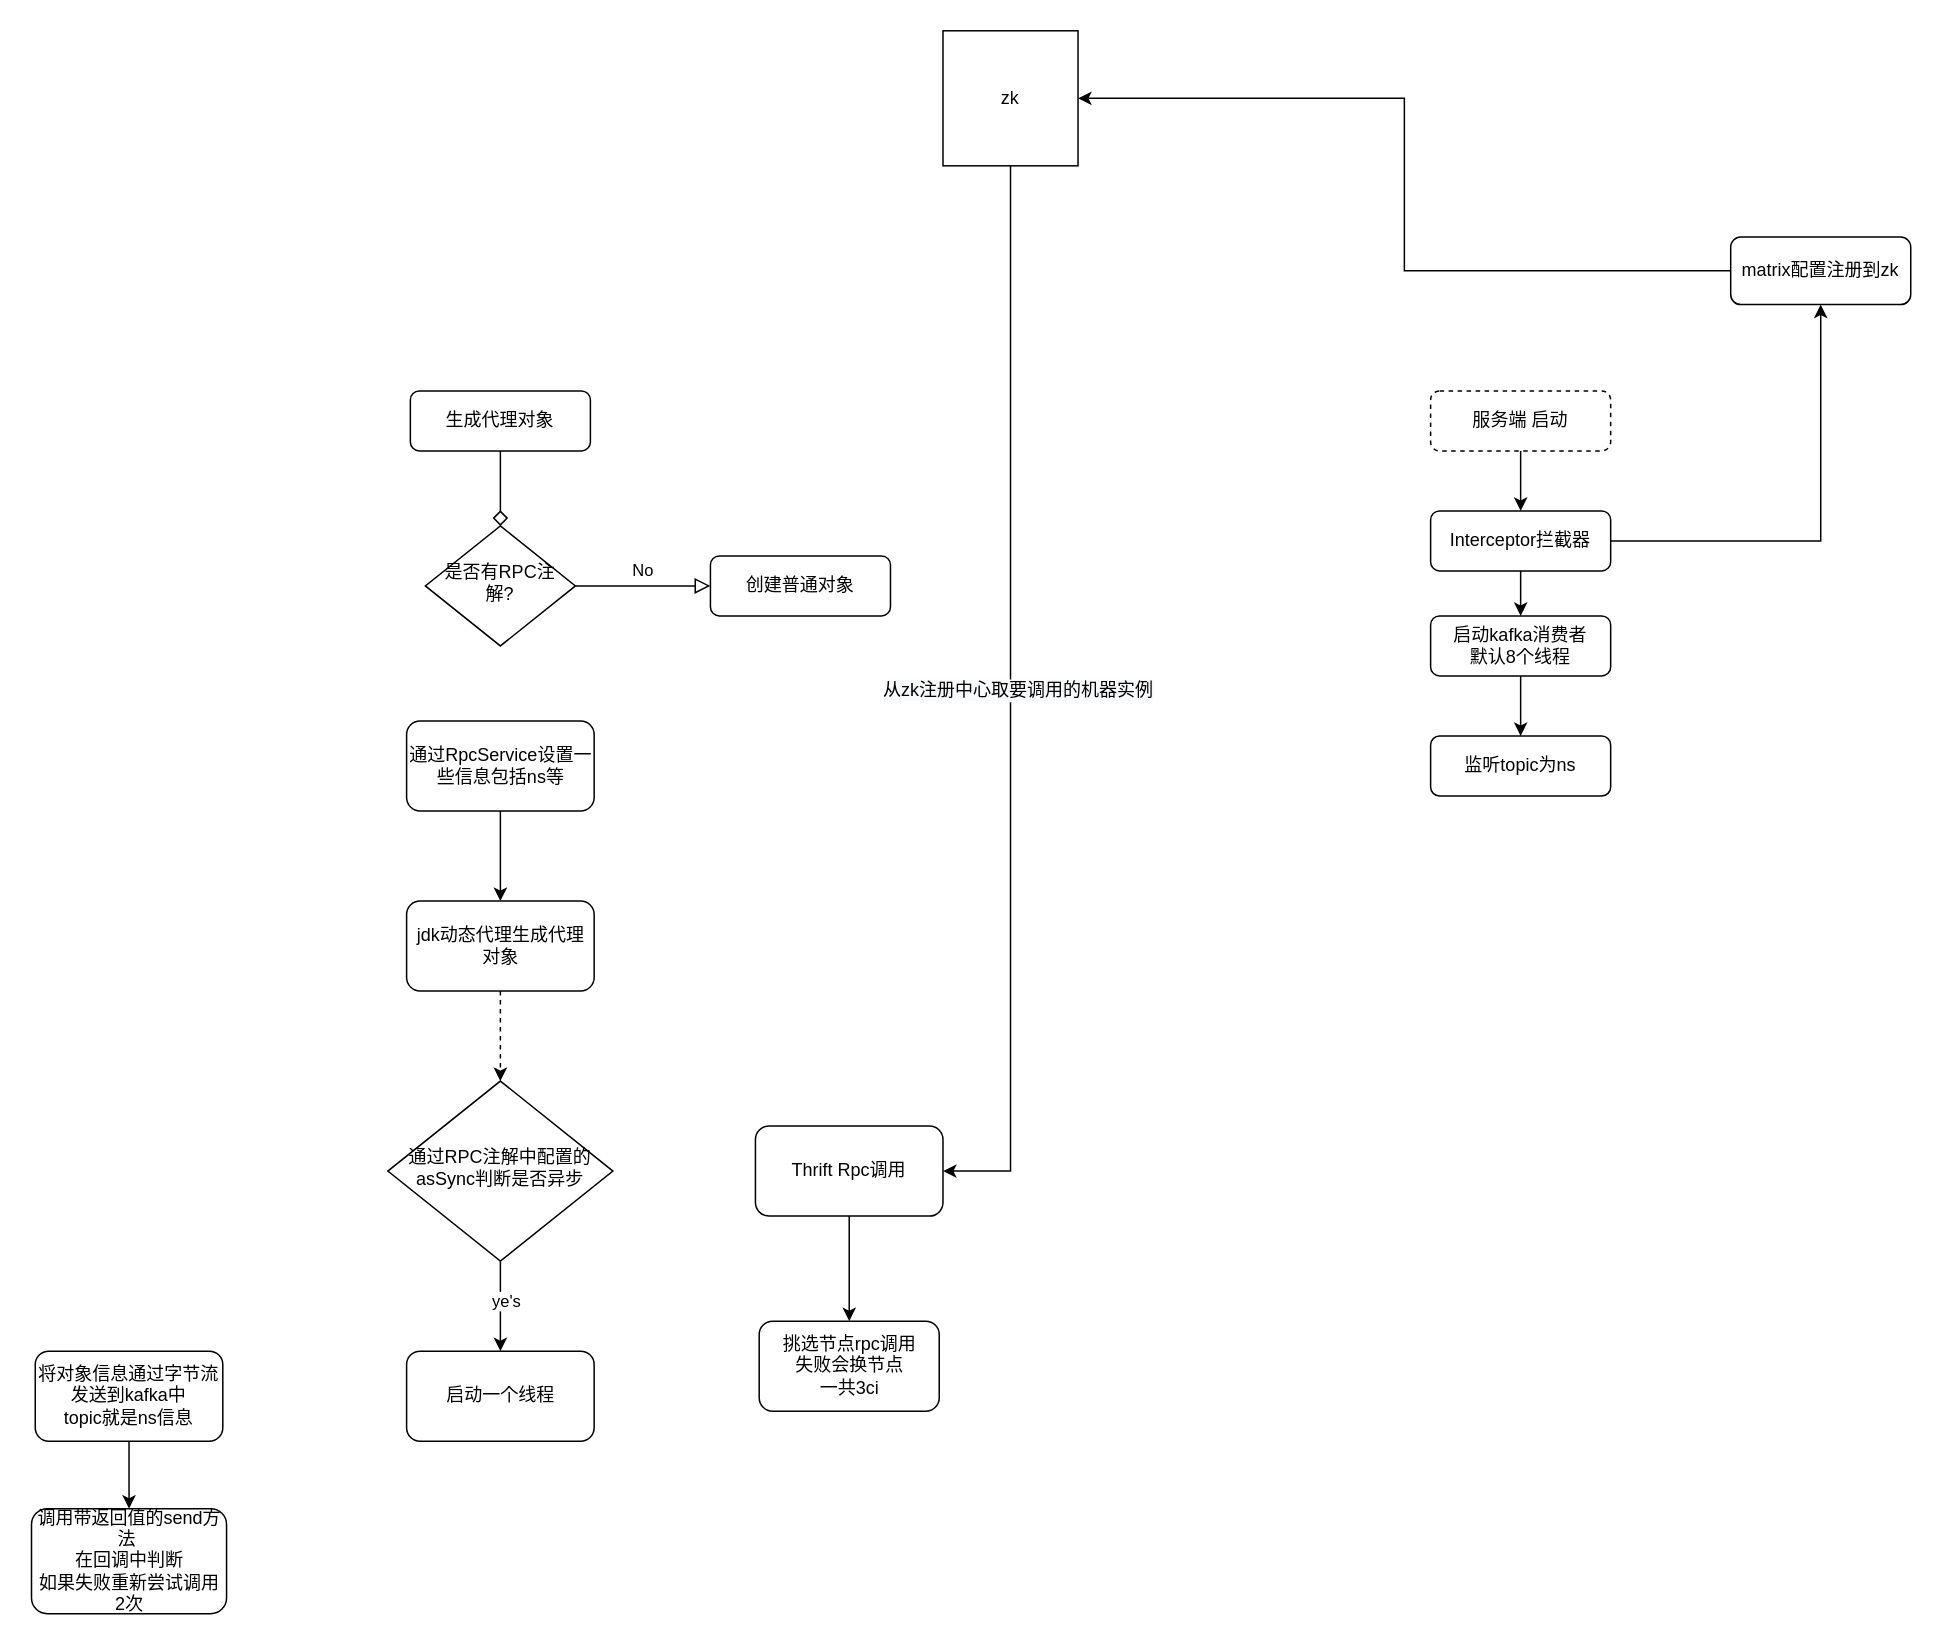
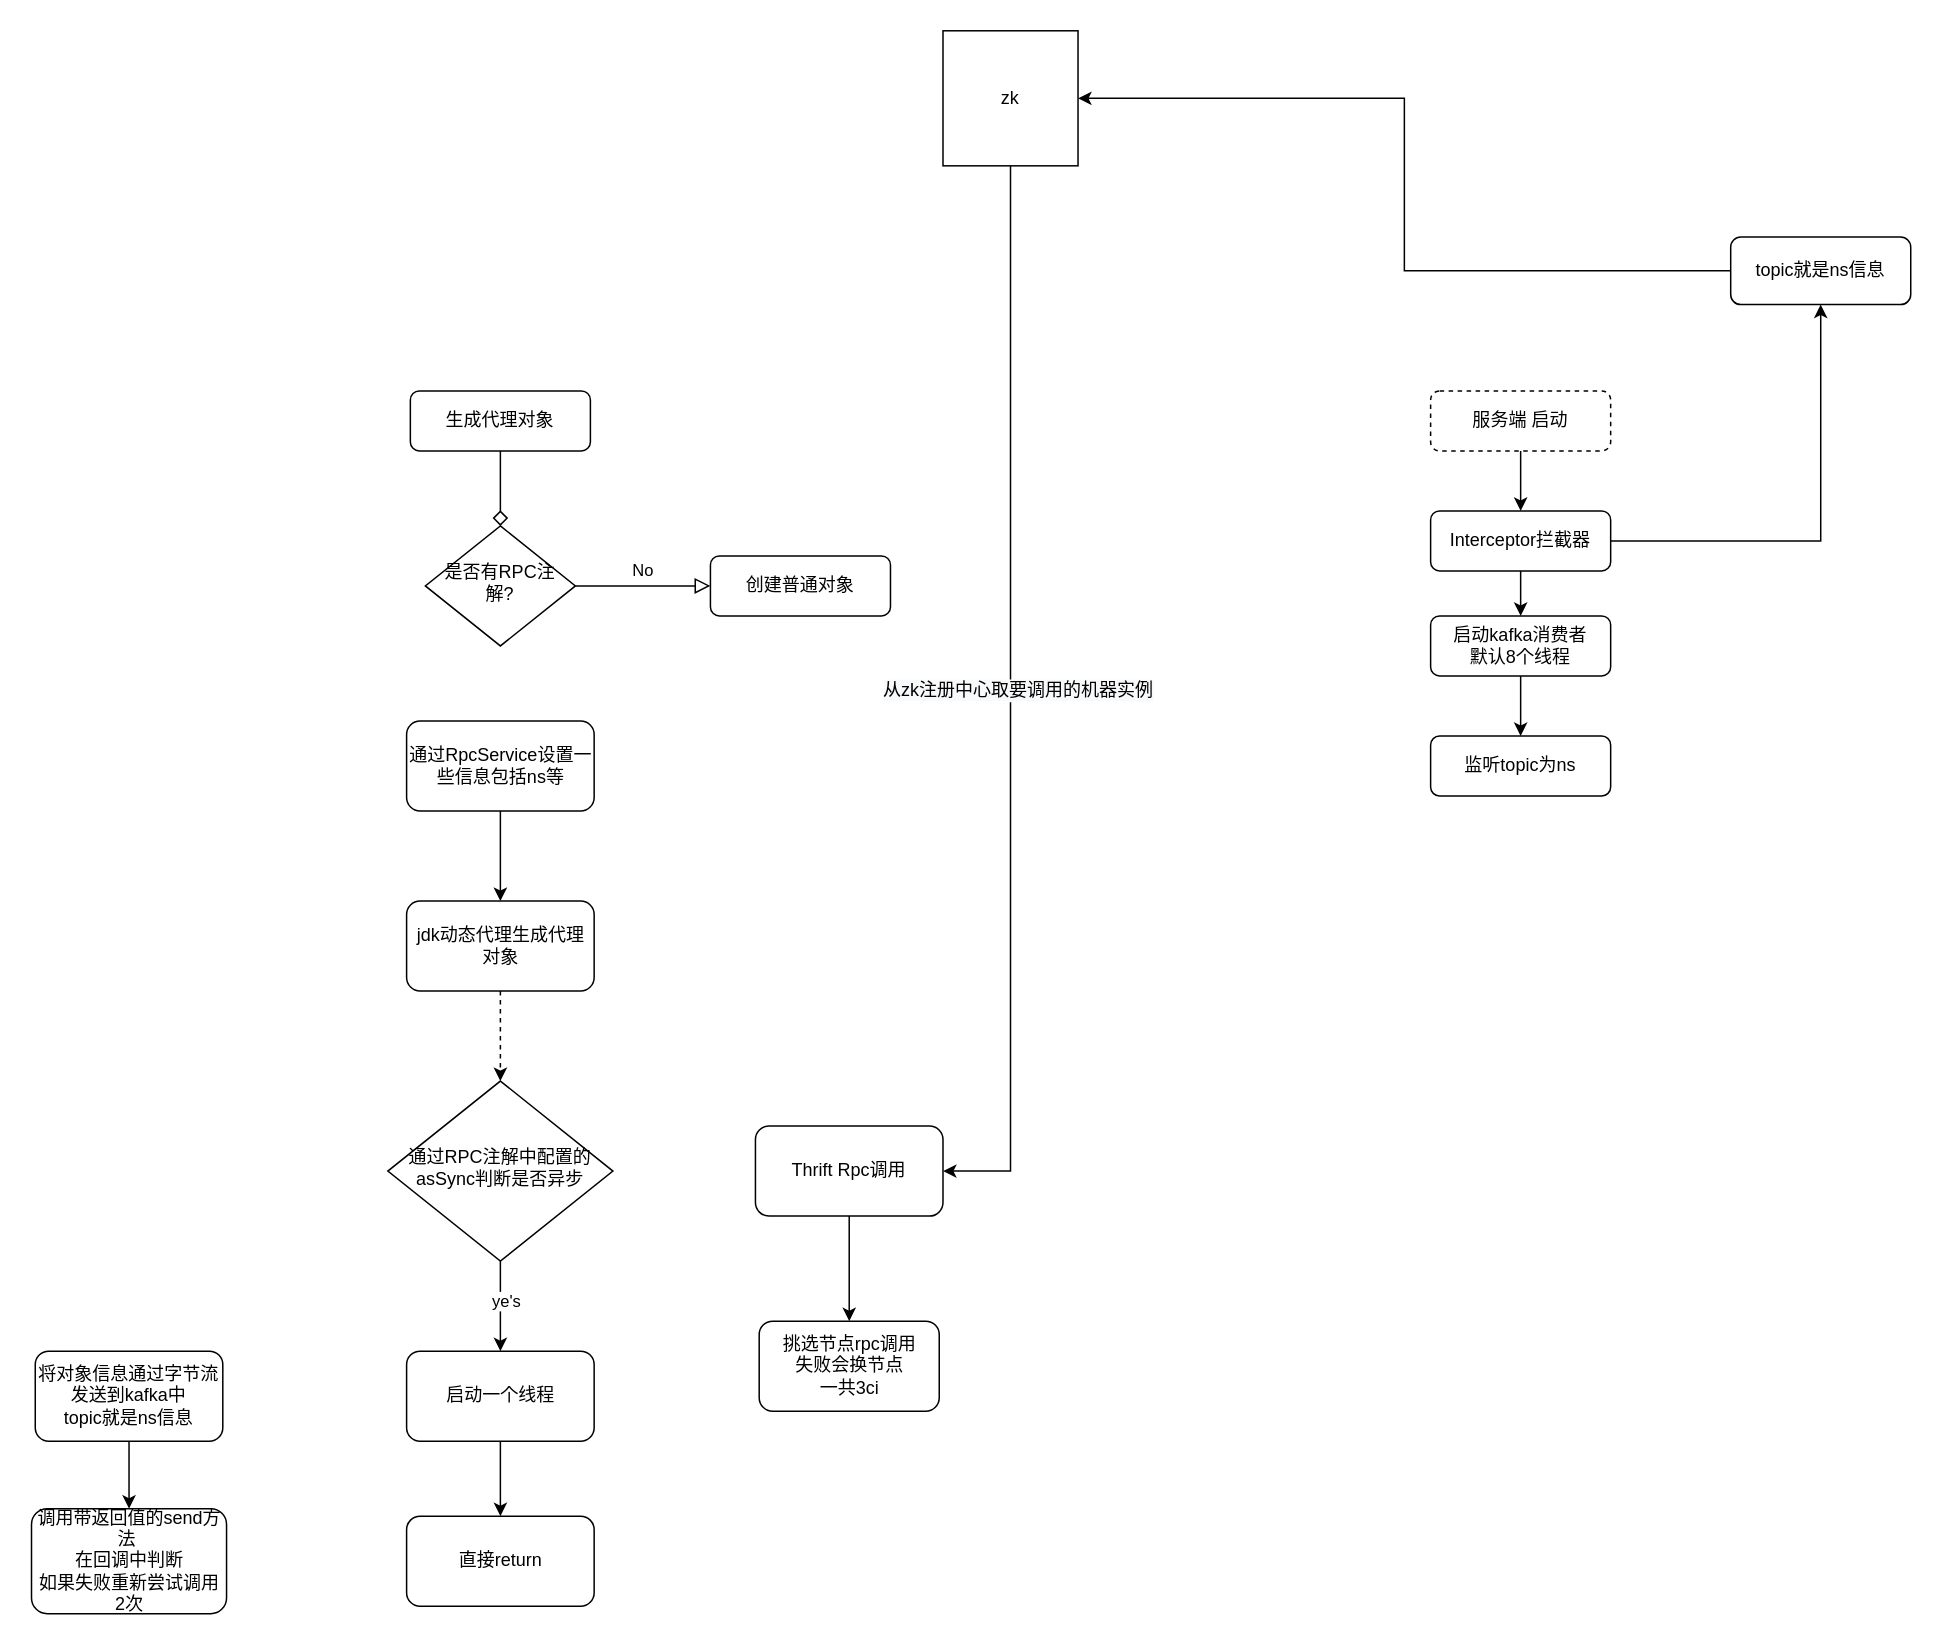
node "matrix配置注册到zk": label "matrix配置注册到zk" -> "topic就是ns信息"
edge "启动一个线程" -> "直接return": added
node "直接return": added
